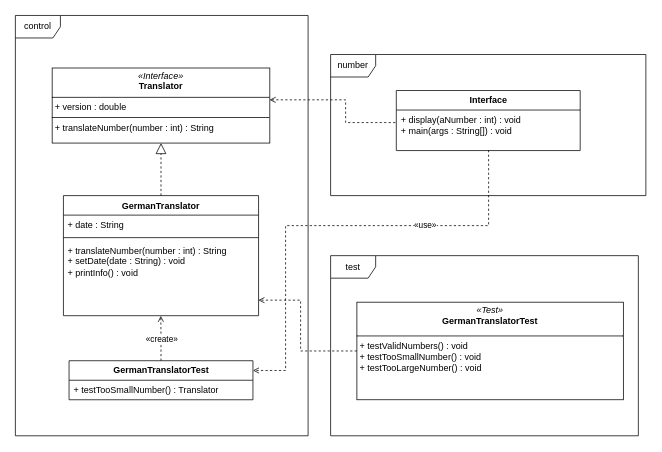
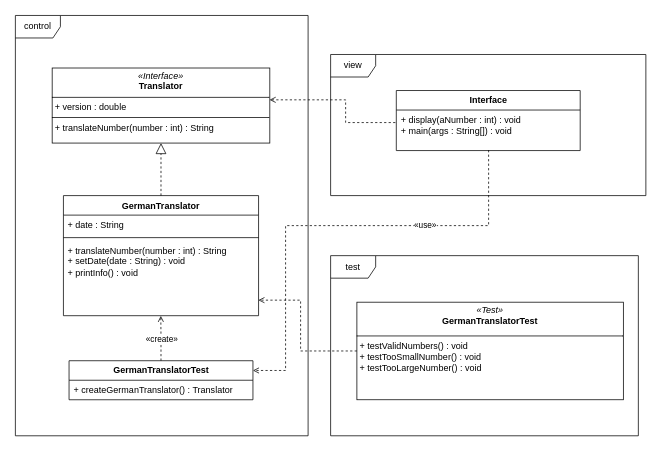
node "number": label "number" -> "view"
node "+ testTooSmallNumber() : Translator": label "+ testTooSmallNumber() : Translator" -> "+ createGermanTranslator() : Translator"
